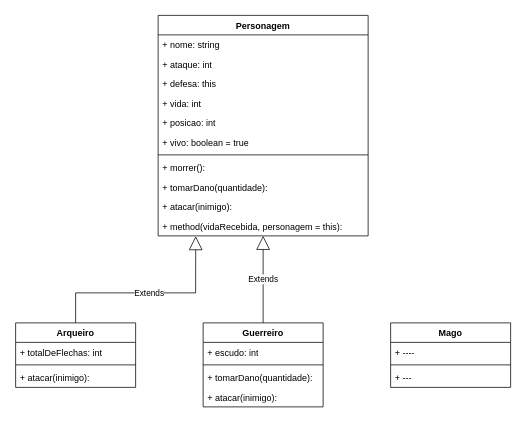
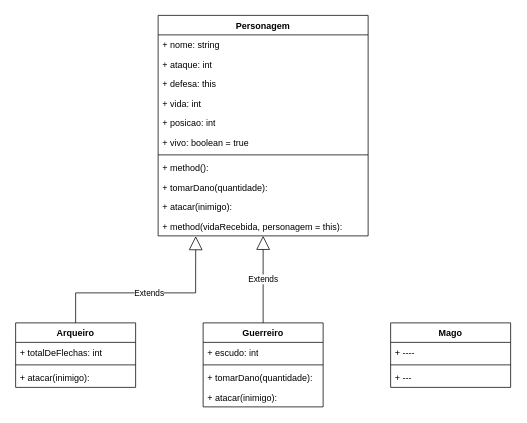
node "+ morrer():": label "+ morrer():" -> "+ method():"
